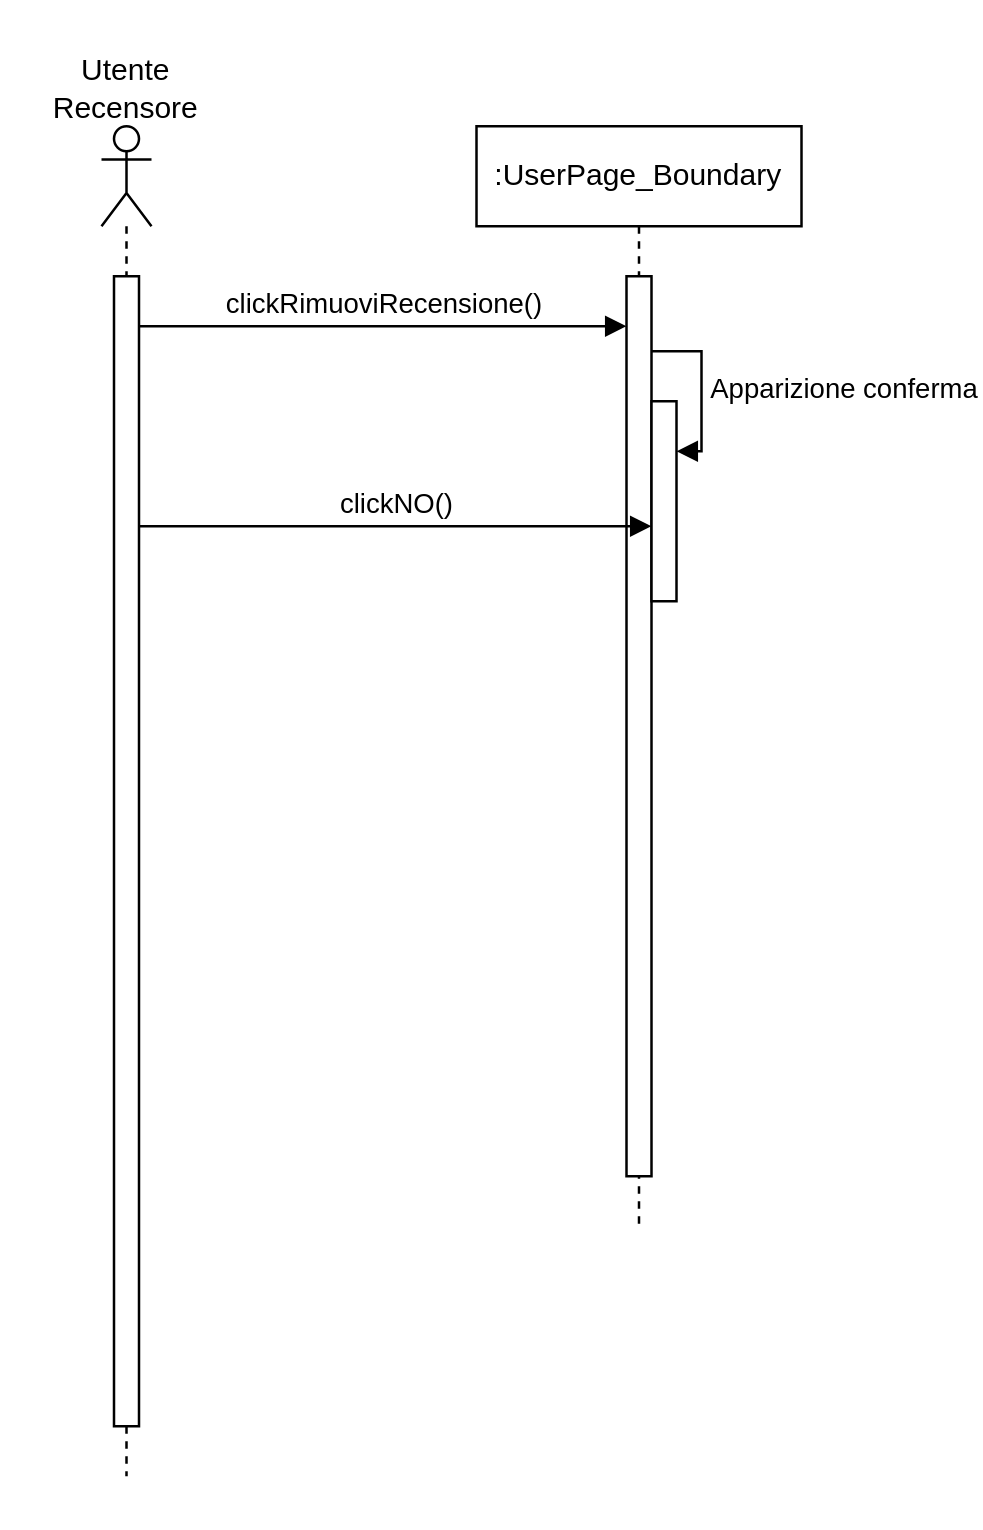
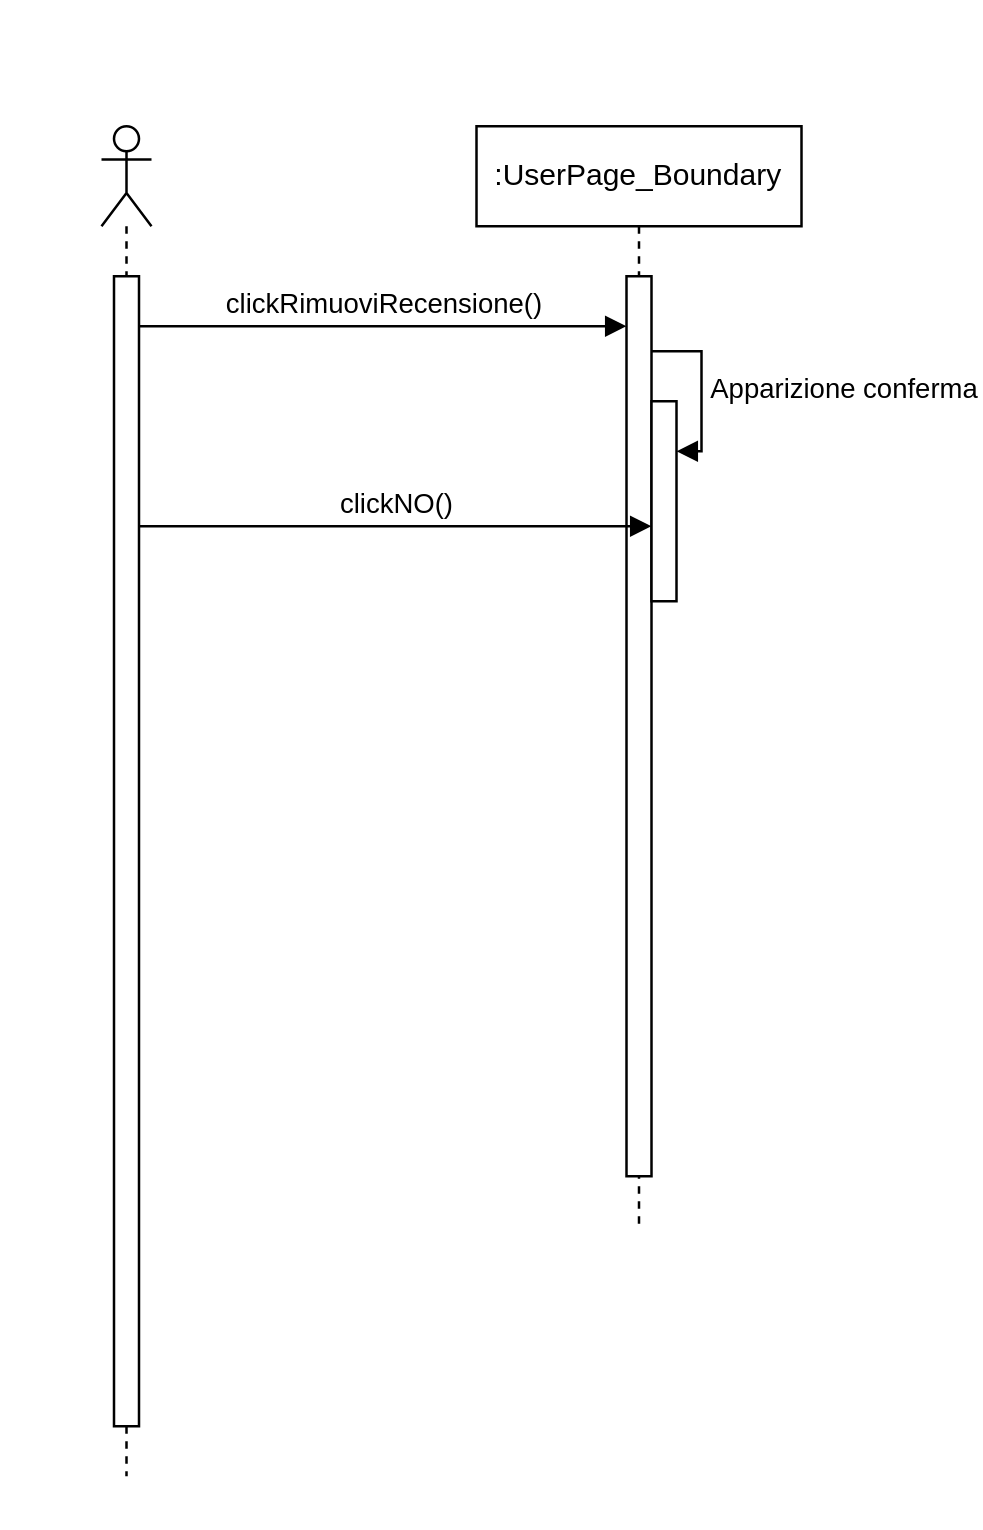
node "Utente Recensore": removed
